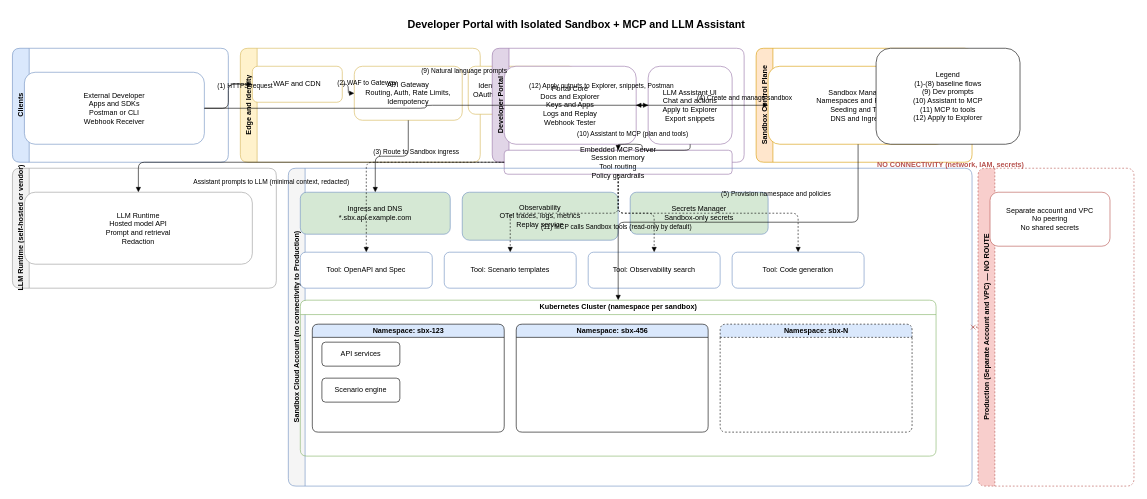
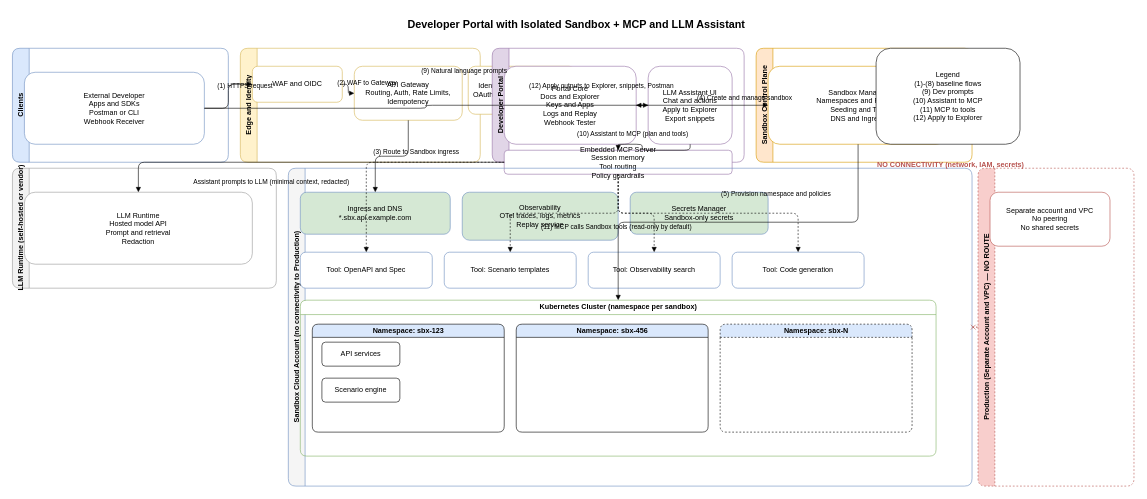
node "WAF and CDN": label "WAF and CDN" -> "WAF and OIDC"
